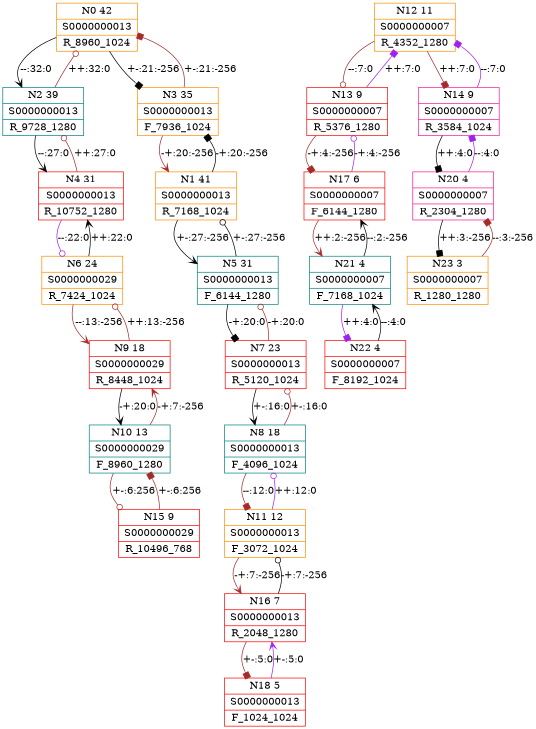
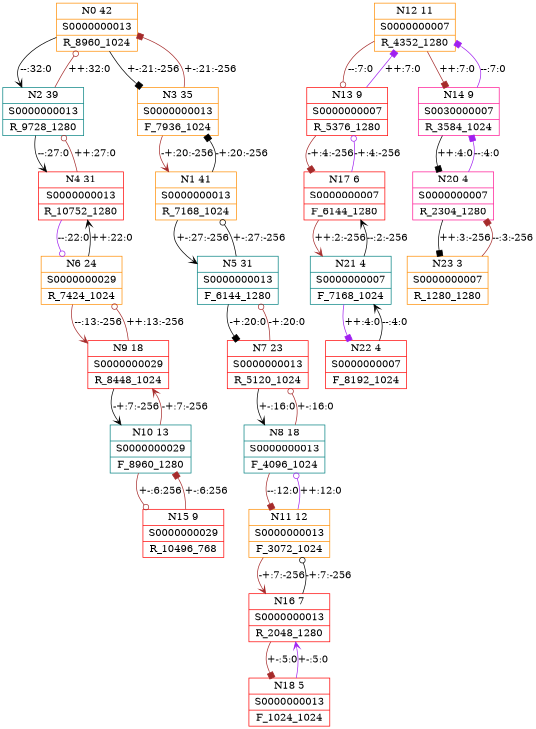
node "N14 9": text "S0000000007" -> "S0030000007"
edge "N9 18" -> "N10 13": label "-+:20:0" -> "-+:7:-256"
